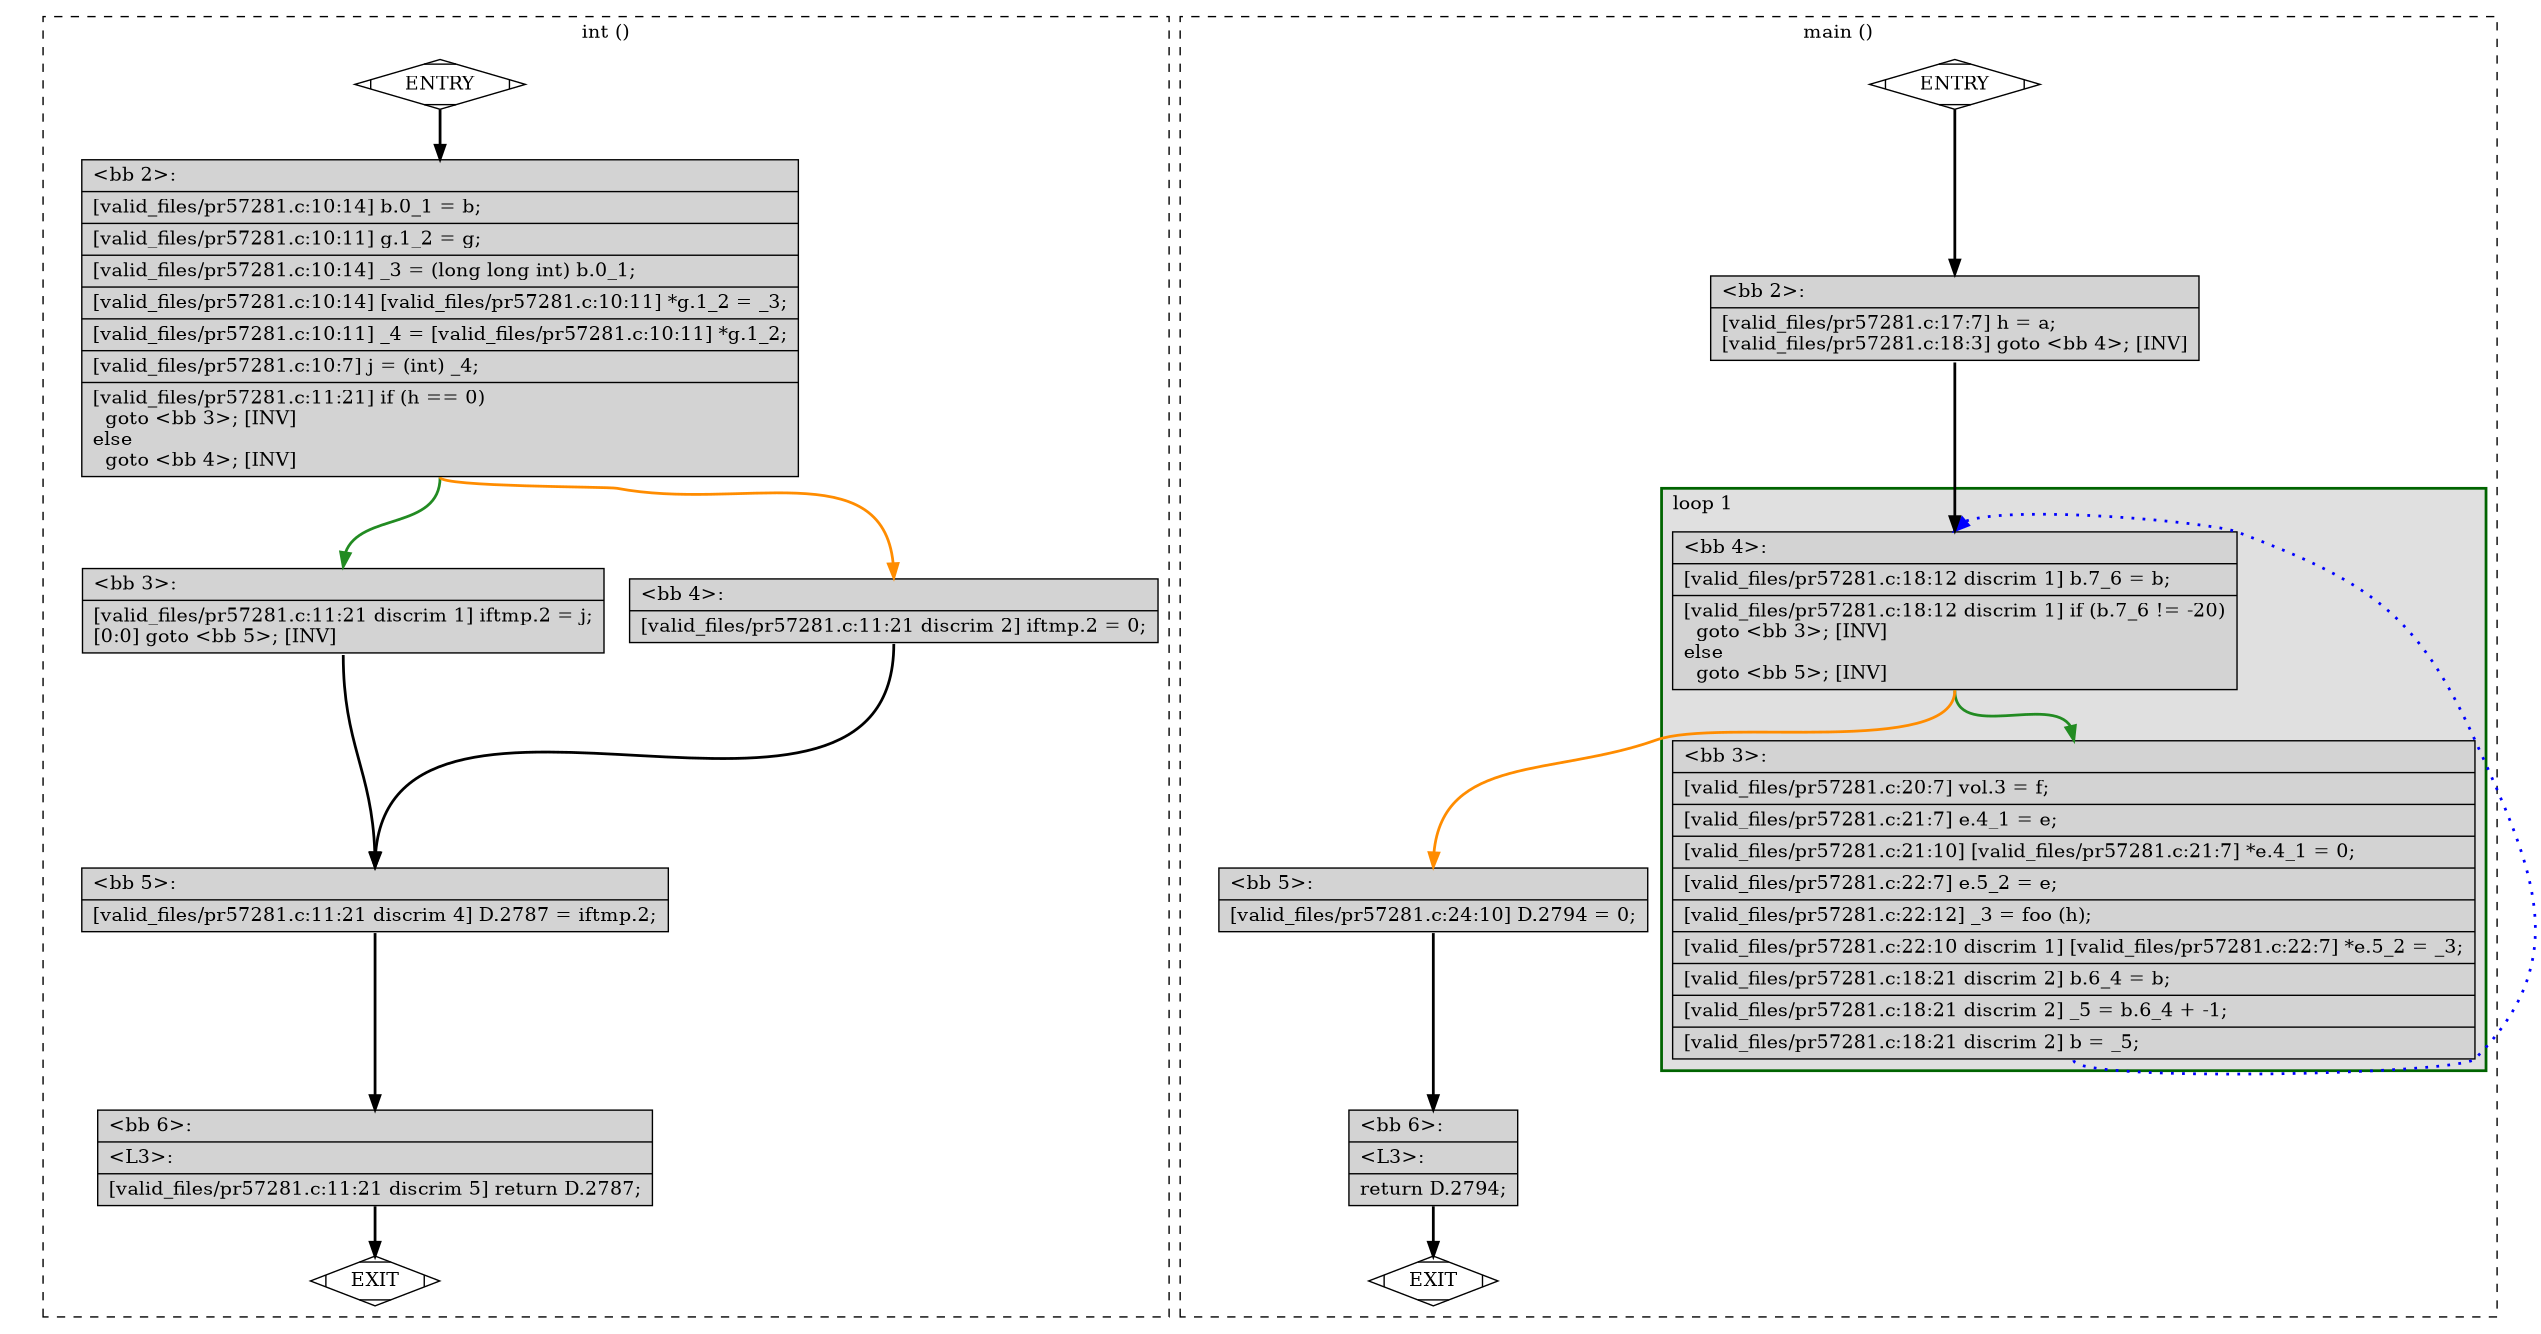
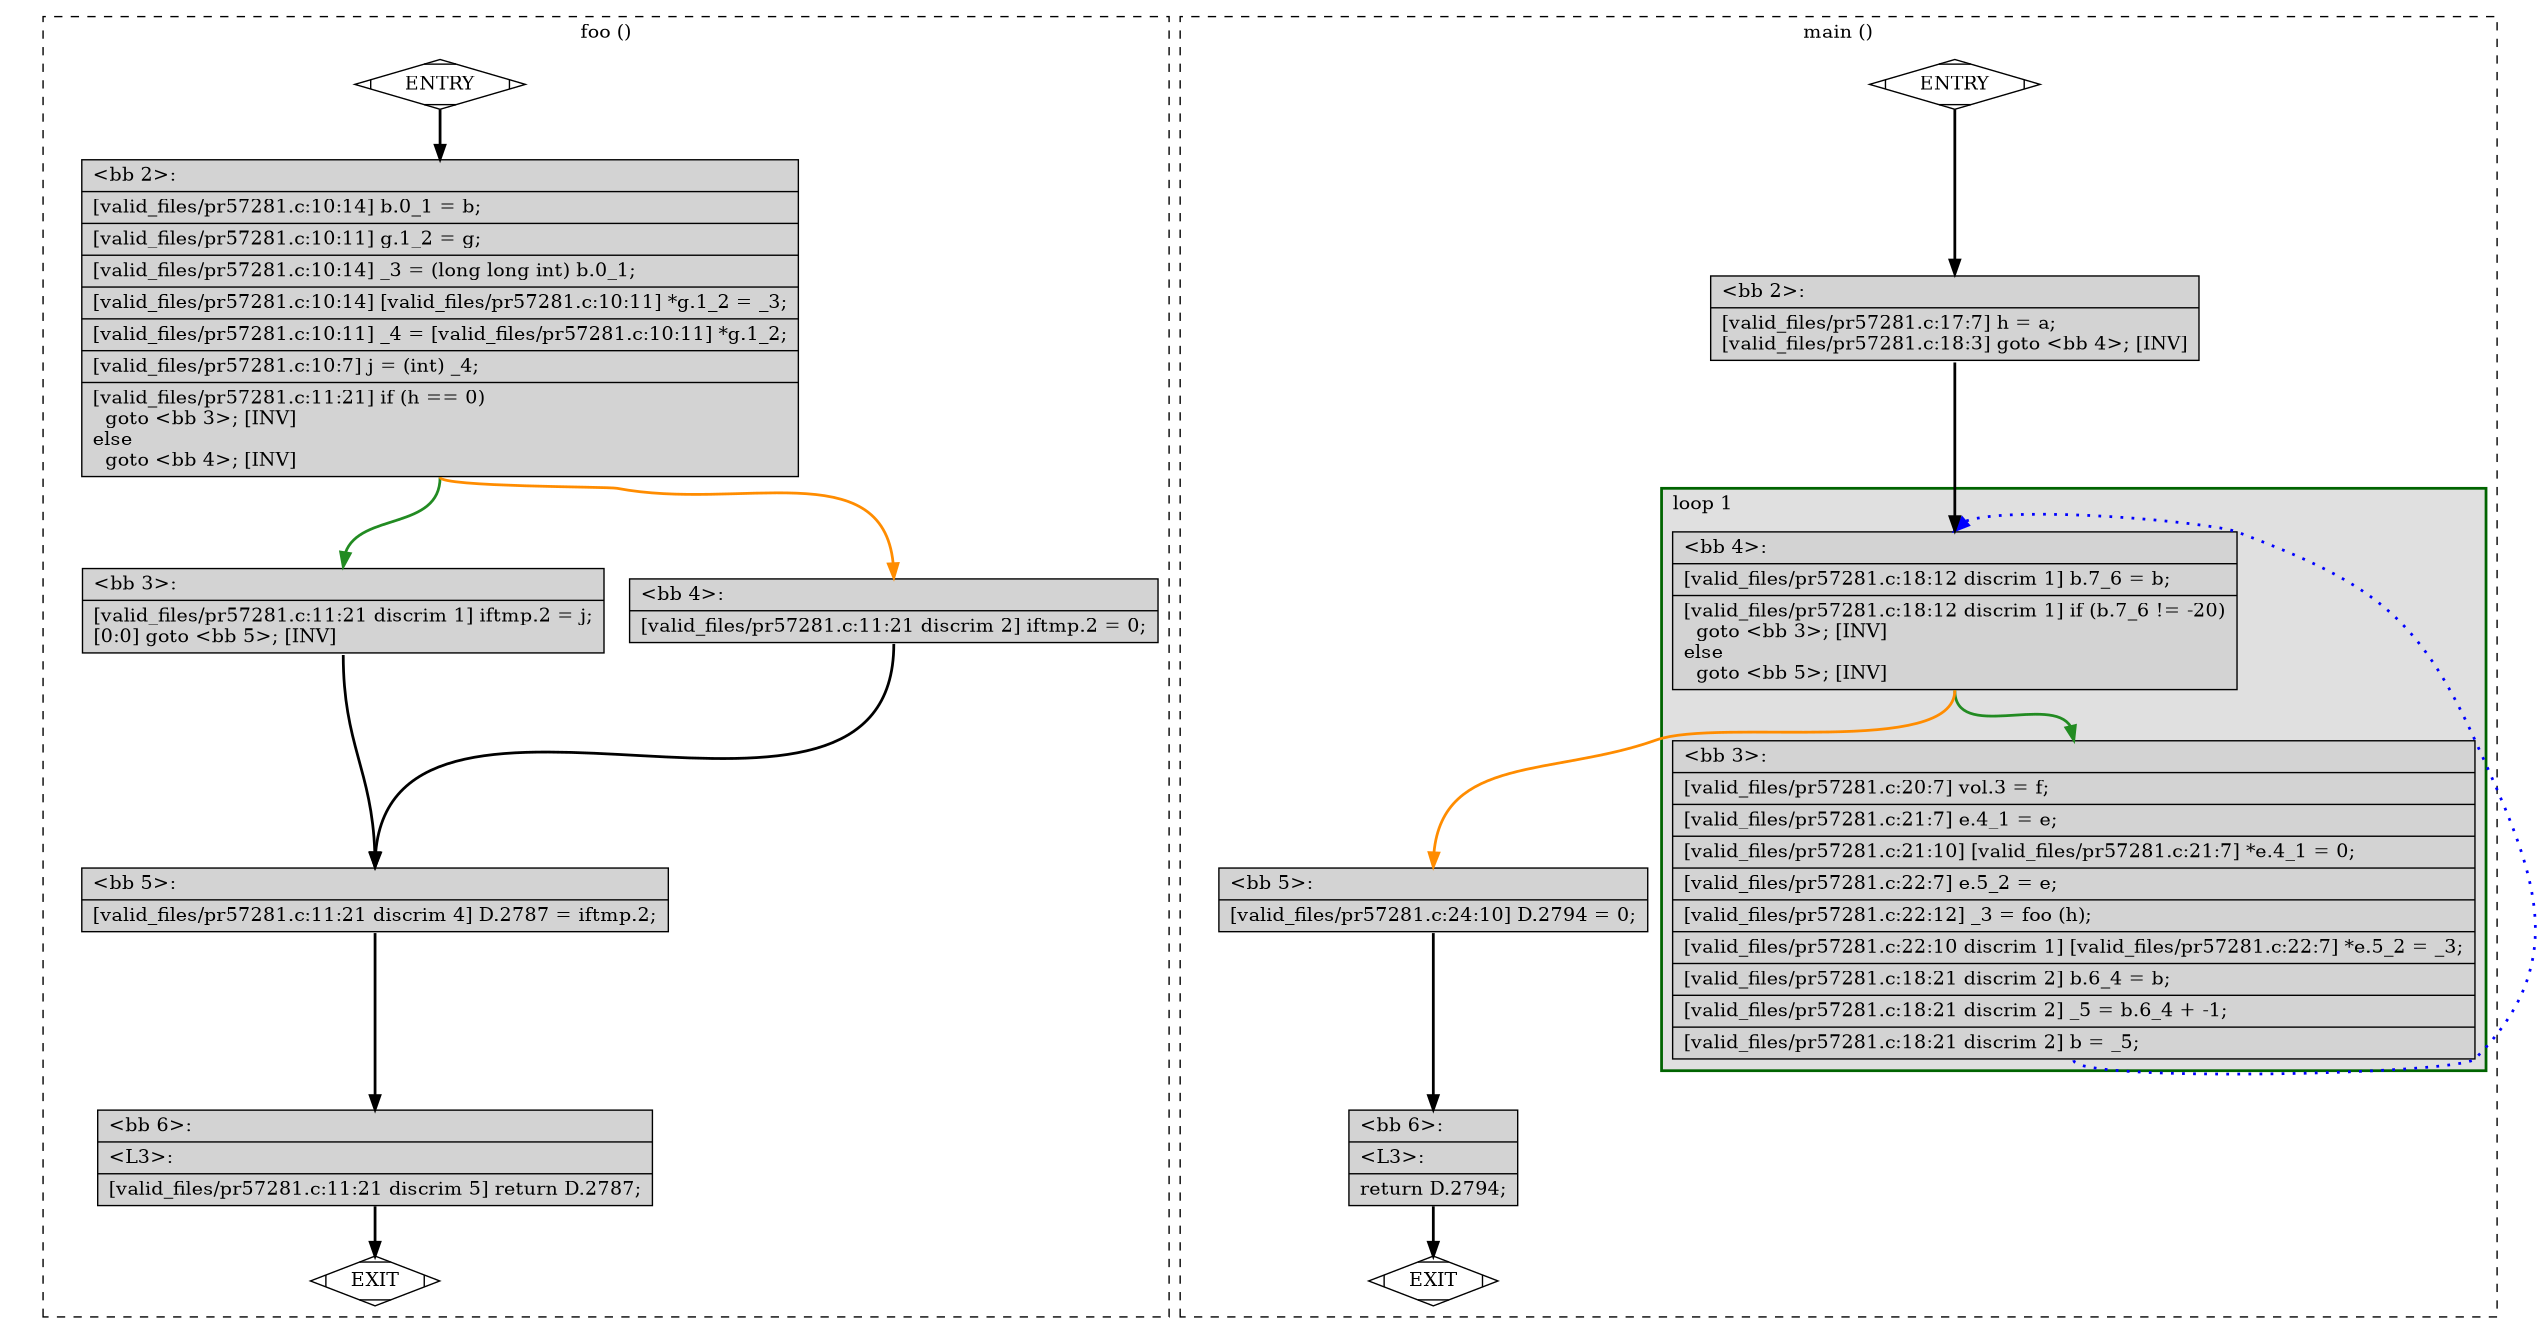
cluster "int ()": label "int ()" -> "foo ()"
